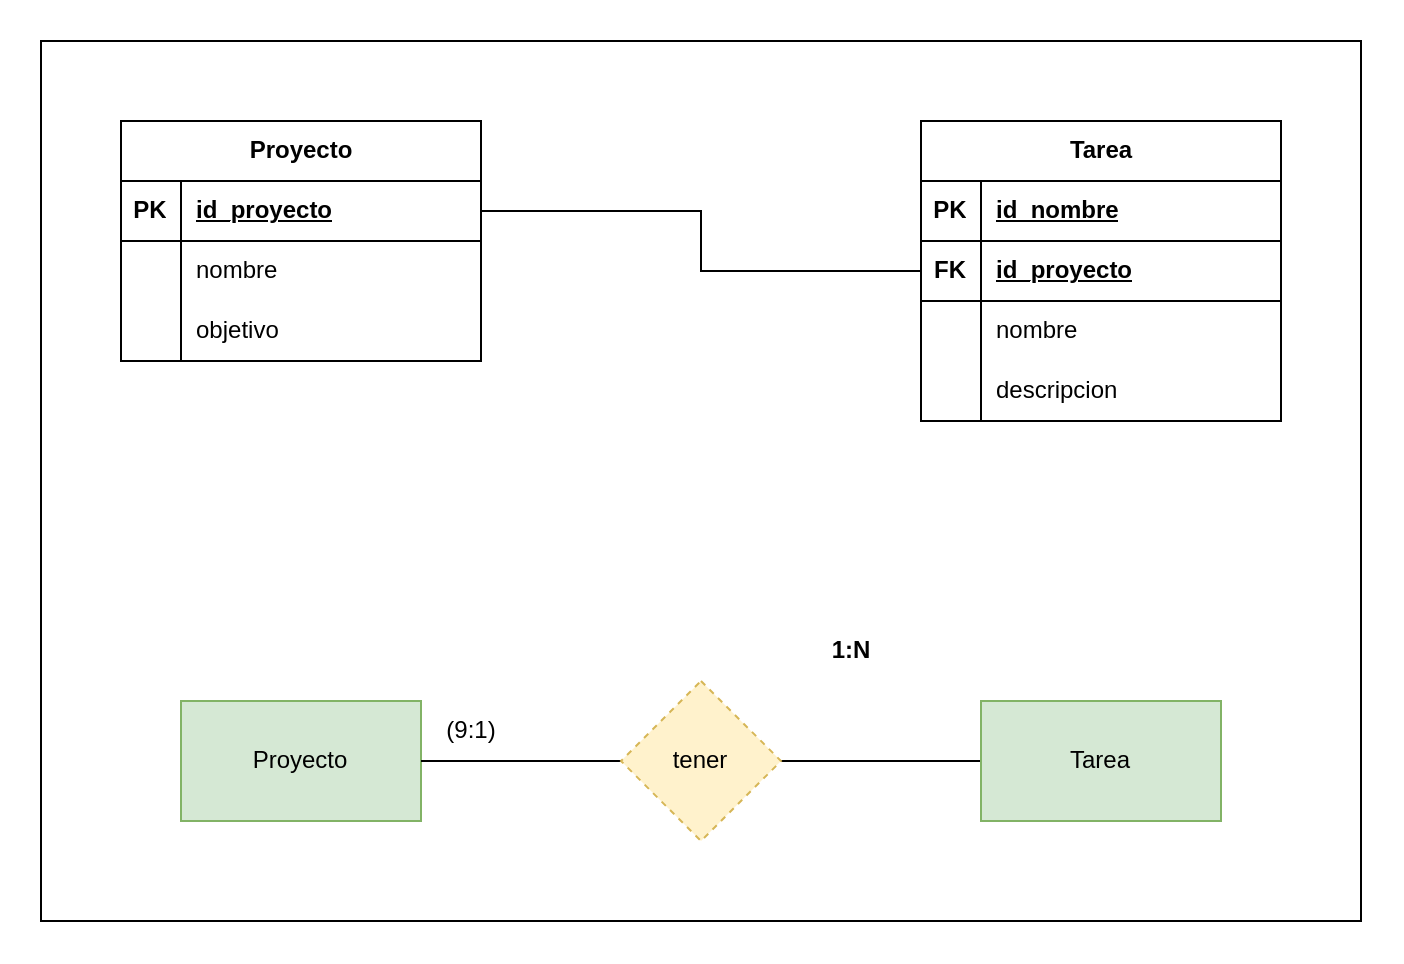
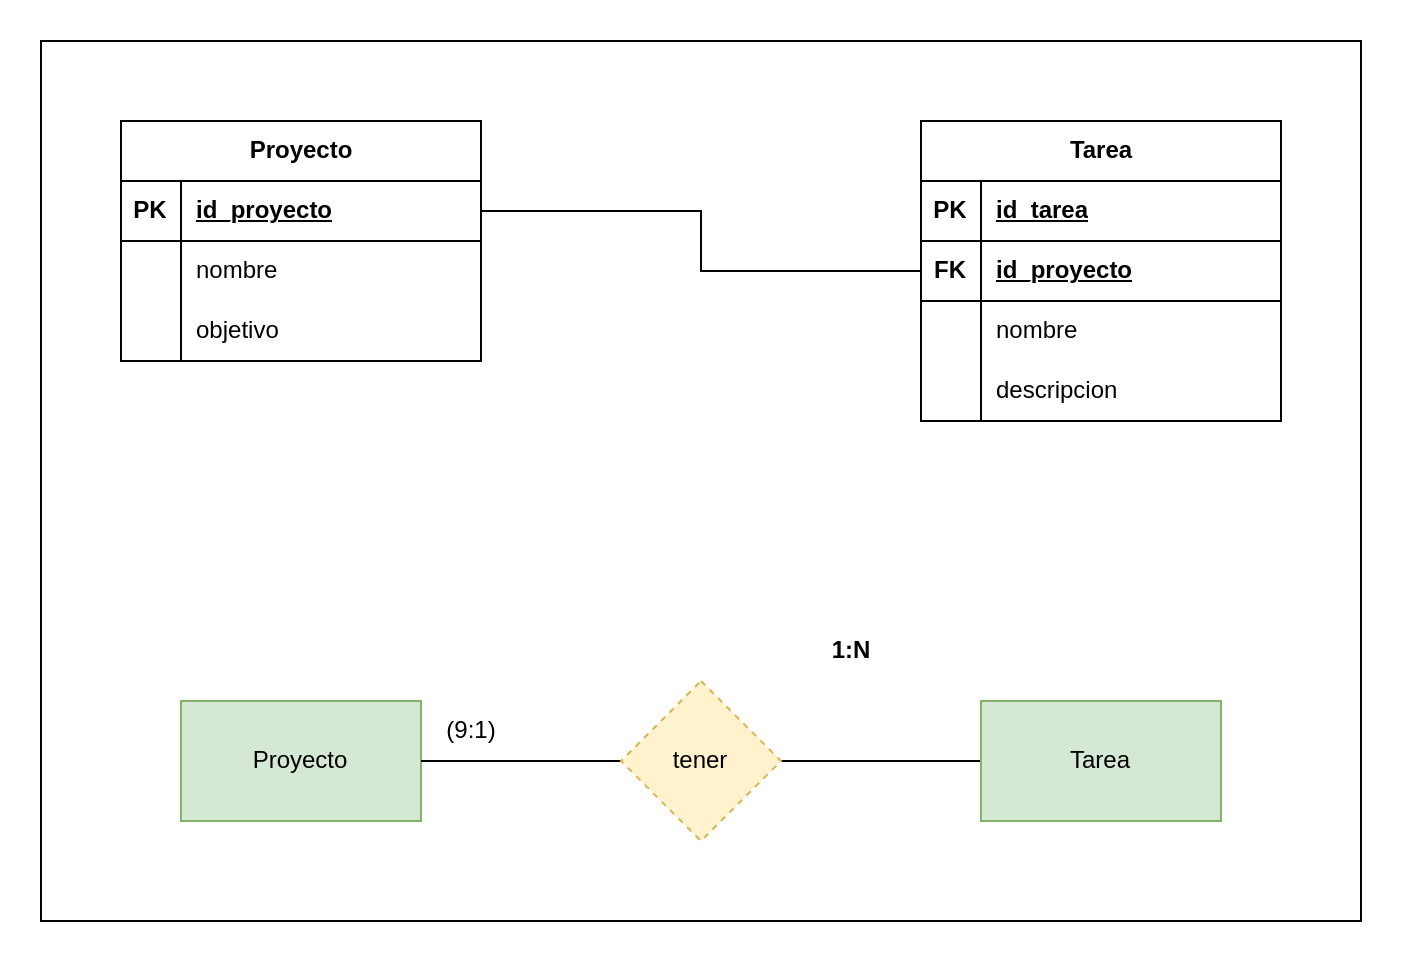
node "id_nombre": label "id_nombre" -> "id_tarea"
